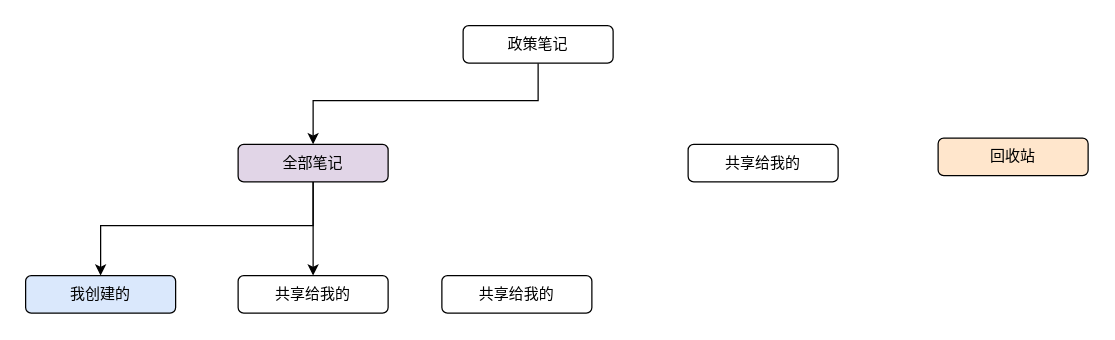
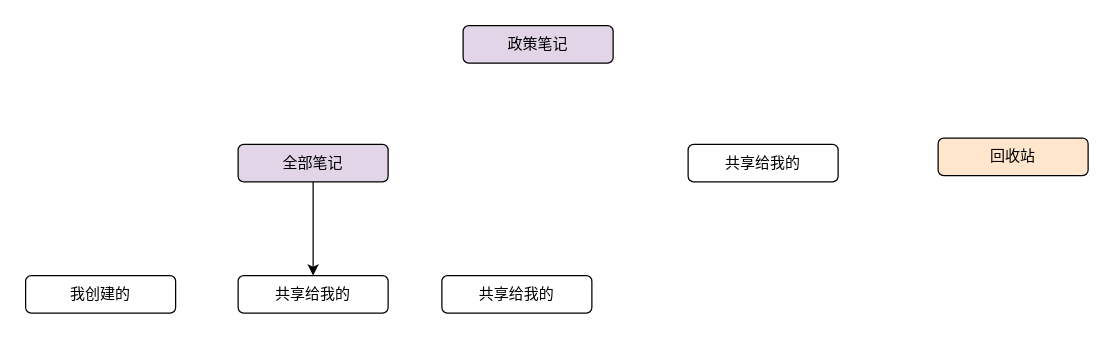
node "政策笔记": fillcolor #ffffff -> #e1d5e7
edge "政策笔记" -> "全部笔记": removed
edge "全部笔记" -> "我创建的": removed
node "我创建的": fillcolor #dae8fc -> #ffffff
